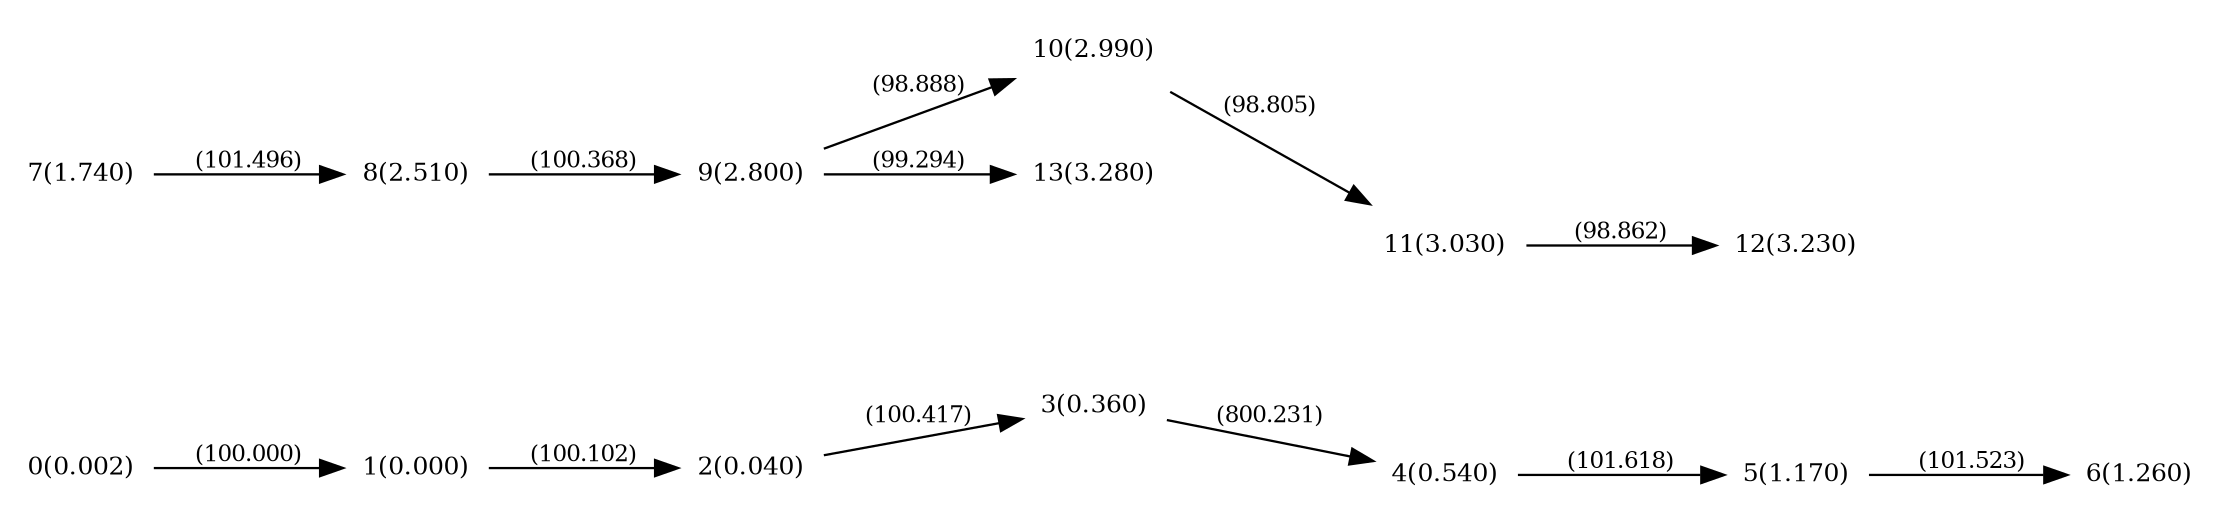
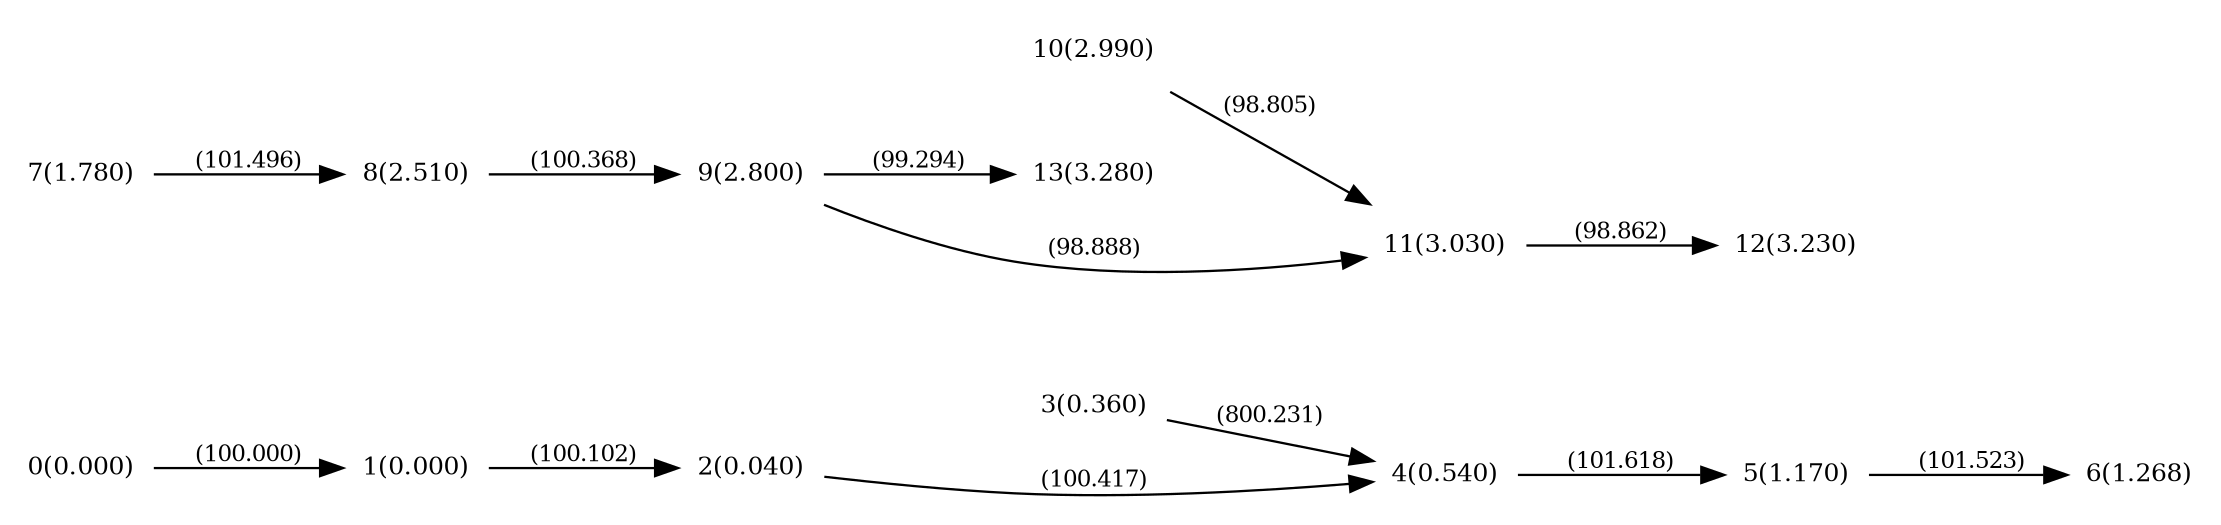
edge "9(2.800)" -> "10(2.990)": now "9(2.800)" -> "11(3.030)"
node "7(1.740)": label "7(1.740)" -> "7(1.780)"
edge "2(0.040)" -> "3(0.360)": now "2(0.040)" -> "4(0.540)"
node "0(0.002)": label "0(0.002)" -> "0(0.000)"
node "6(1.260)": label "6(1.260)" -> "6(1.268)"
